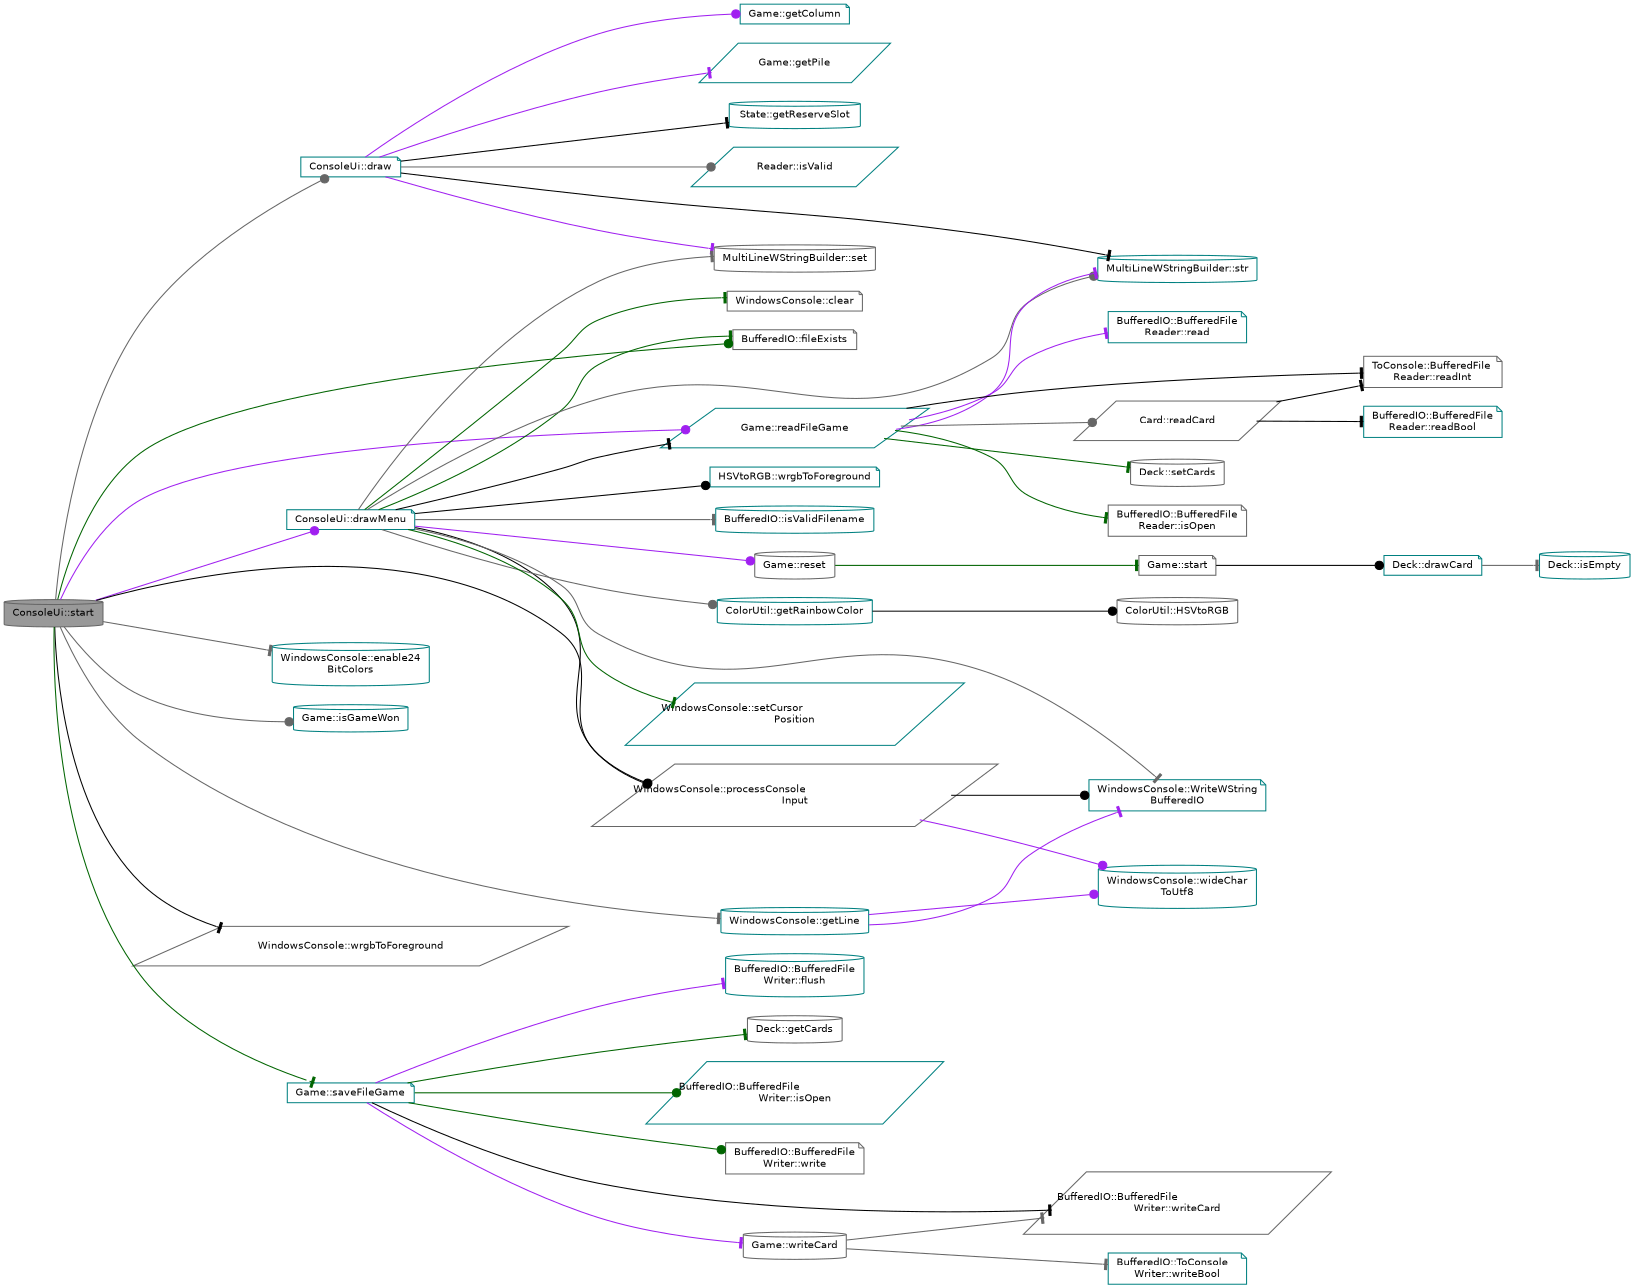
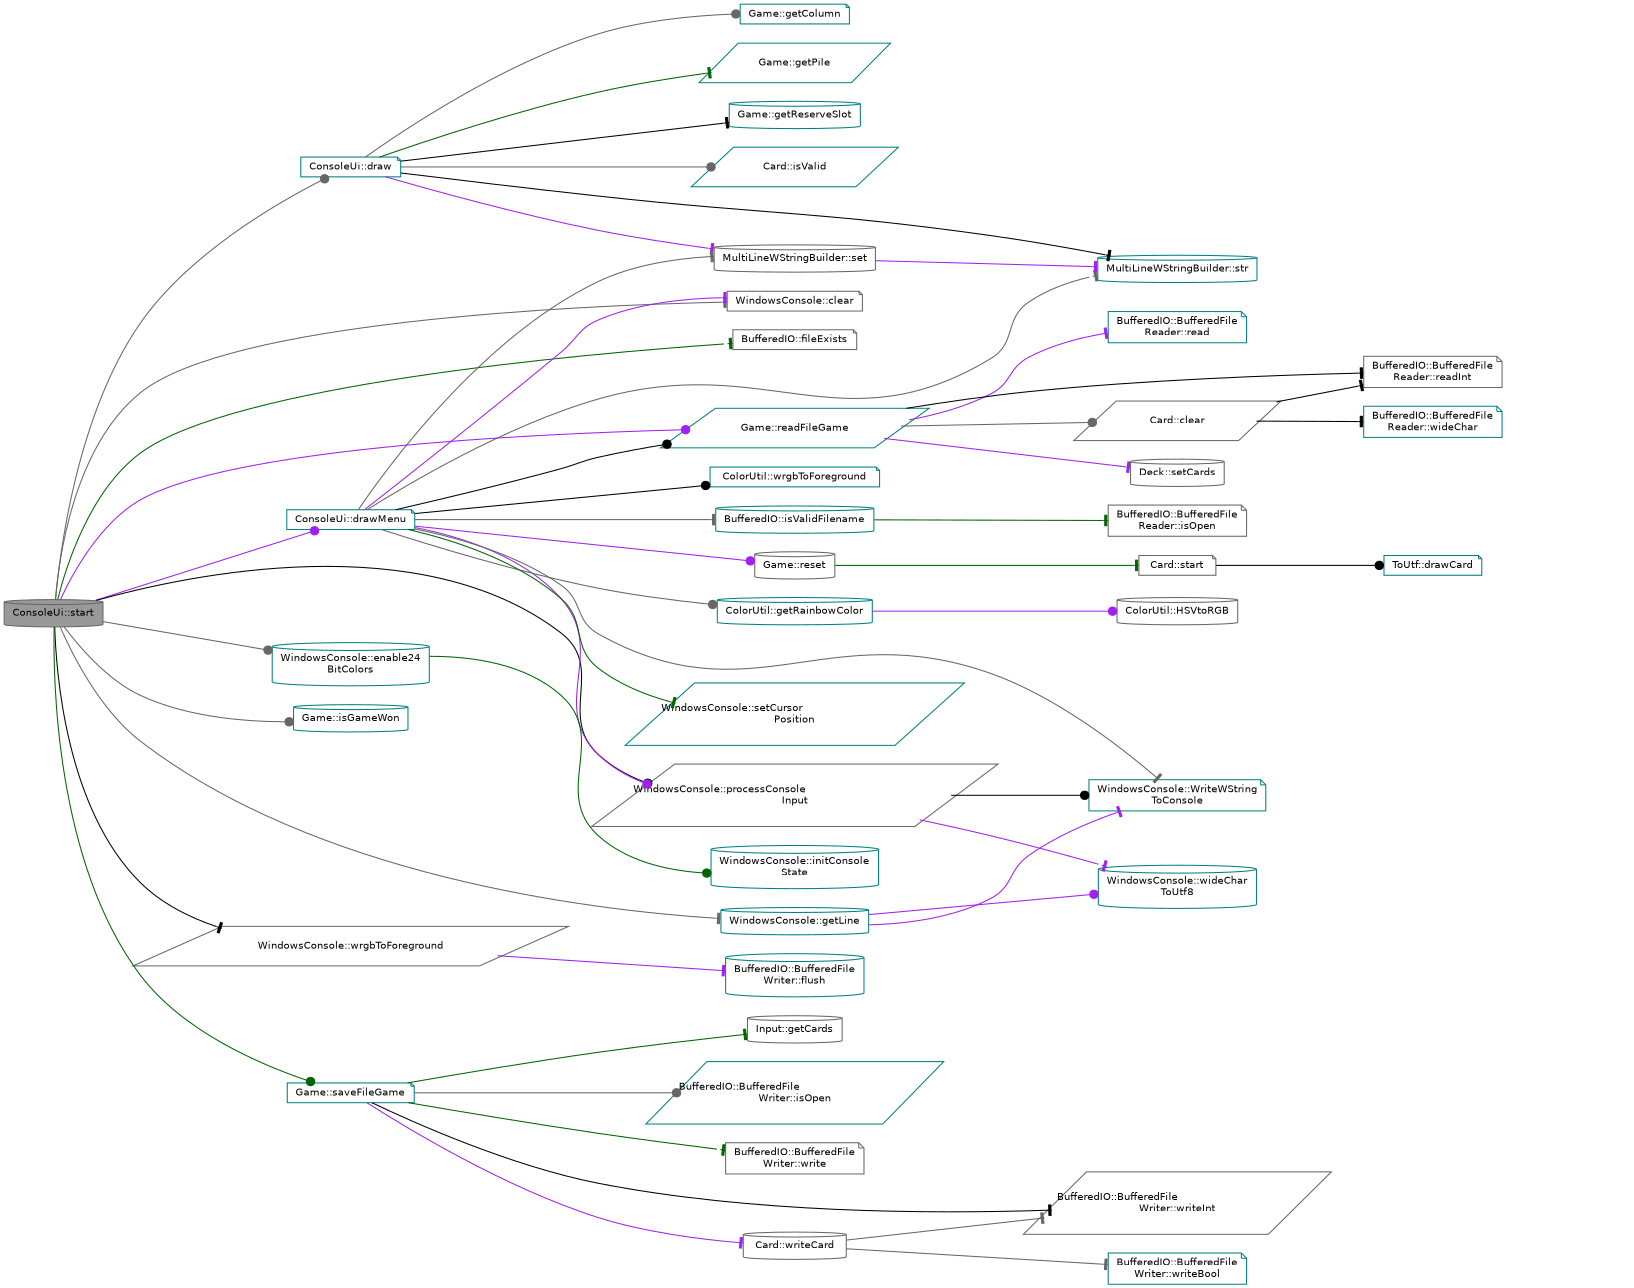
edge "ConsoleUi::draw" -> "Game::getColumn": color purple -> gray40
edge "ConsoleUi::draw" -> "Game::getPile": color purple -> darkgreen
node "State::getReserveSlot": label "State::getReserveSlot" -> "Game::getReserveSlot"
node "Reader::isValid": label "Reader::isValid" -> "Card::isValid"
edge "ConsoleUi::start" -> "WindowsConsole::clear": added
edge "Game::readFileGame" -> "MultiLineWStringBuilder::str": now "MultiLineWStringBuilder::set" -> "MultiLineWStringBuilder::str"
node "ToConsole::BufferedFile Reader::readInt": label "ToConsole::BufferedFile Reader::readInt" -> "BufferedIO::BufferedFile Reader::readInt"
edge "ConsoleUi::drawMenu" -> "WindowsConsole::clear": color darkgreen -> purple
edge "ConsoleUi::drawMenu" -> "MultiLineWStringBuilder::str": arrowhead dot -> tee
edge "ConsoleUi::start" -> "BufferedIO::fileExists": arrowhead dot -> tee
node "Card::readCard": label "Card::readCard" -> "Card::clear"
node "BufferedIO::BufferedFile Reader::readBool": label "BufferedIO::BufferedFile Reader::readBool" -> "BufferedIO::BufferedFile Reader::wideChar"
edge "ConsoleUi::drawMenu" -> "BufferedIO::fileExists": removed
edge "Game::readFileGame" -> "Deck::setCards": color darkgreen -> purple
edge "Game::readFileGame" -> "BufferedIO::BufferedFile Reader::isOpen": now "BufferedIO::isValidFilename" -> "BufferedIO::BufferedFile Reader::isOpen"
edge "ConsoleUi::drawMenu" -> "Game::readFileGame": arrowhead tee -> dot
node "HSVtoRGB::wrgbToForeground": label "HSVtoRGB::wrgbToForeground" -> "ColorUtil::wrgbToForeground"
node "Game::start": label "Game::start" -> "Card::start"
node "Deck::drawCard": label "Deck::drawCard" -> "ToUtf::drawCard"
node "Deck::isEmpty": removed
edge "ColorUtil::getRainbowColor" -> "ColorUtil::HSVtoRGB": color black -> purple
edge "ConsoleUi::drawMenu" -> "WindowsConsole::processConsole Input": color black -> purple
edge "ConsoleUi::start" -> "WindowsConsole::enable24 BitColors": arrowhead tee -> dot
node "WindowsConsole::WriteWString BufferedIO": label "WindowsConsole::WriteWString BufferedIO" -> "WindowsConsole::WriteWString ToConsole"
edge "WindowsConsole::processConsole Input" -> "WindowsConsole::wideChar ToUtf8": arrowhead dot -> tee
node "WindowsConsole::initConsole State": added
edge "ConsoleUi::start" -> "Game::saveFileGame": arrowhead tee -> dot
edge "Game::saveFileGame" -> "BufferedIO::BufferedFile Writer::flush": now "WindowsConsole::wrgbToForeground" -> "BufferedIO::BufferedFile Writer::flush"
node "Deck::getCards": label "Deck::getCards" -> "Input::getCards"
edge "Game::saveFileGame" -> "BufferedIO::BufferedFile Writer::isOpen": color darkgreen -> gray40
edge "Game::saveFileGame" -> "BufferedIO::BufferedFile Writer::write": arrowhead dot -> tee
node "BufferedIO::BufferedFile Writer::writeCard": label "BufferedIO::BufferedFile Writer::writeCard" -> "BufferedIO::BufferedFile Writer::writeInt"
node "Game::writeCard": label "Game::writeCard" -> "Card::writeCard"
node "BufferedIO::ToConsole Writer::writeBool": label "BufferedIO::ToConsole Writer::writeBool" -> "BufferedIO::BufferedFile Writer::writeBool"
